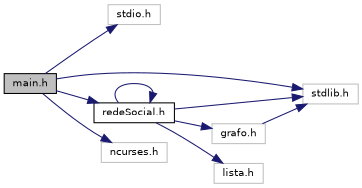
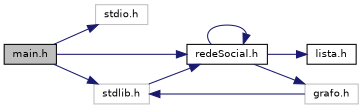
edge "redeSocial.h" -> "stdlib.h": reversed
node "ncurses.h": removed
node "lista.h": color grey75 -> black
